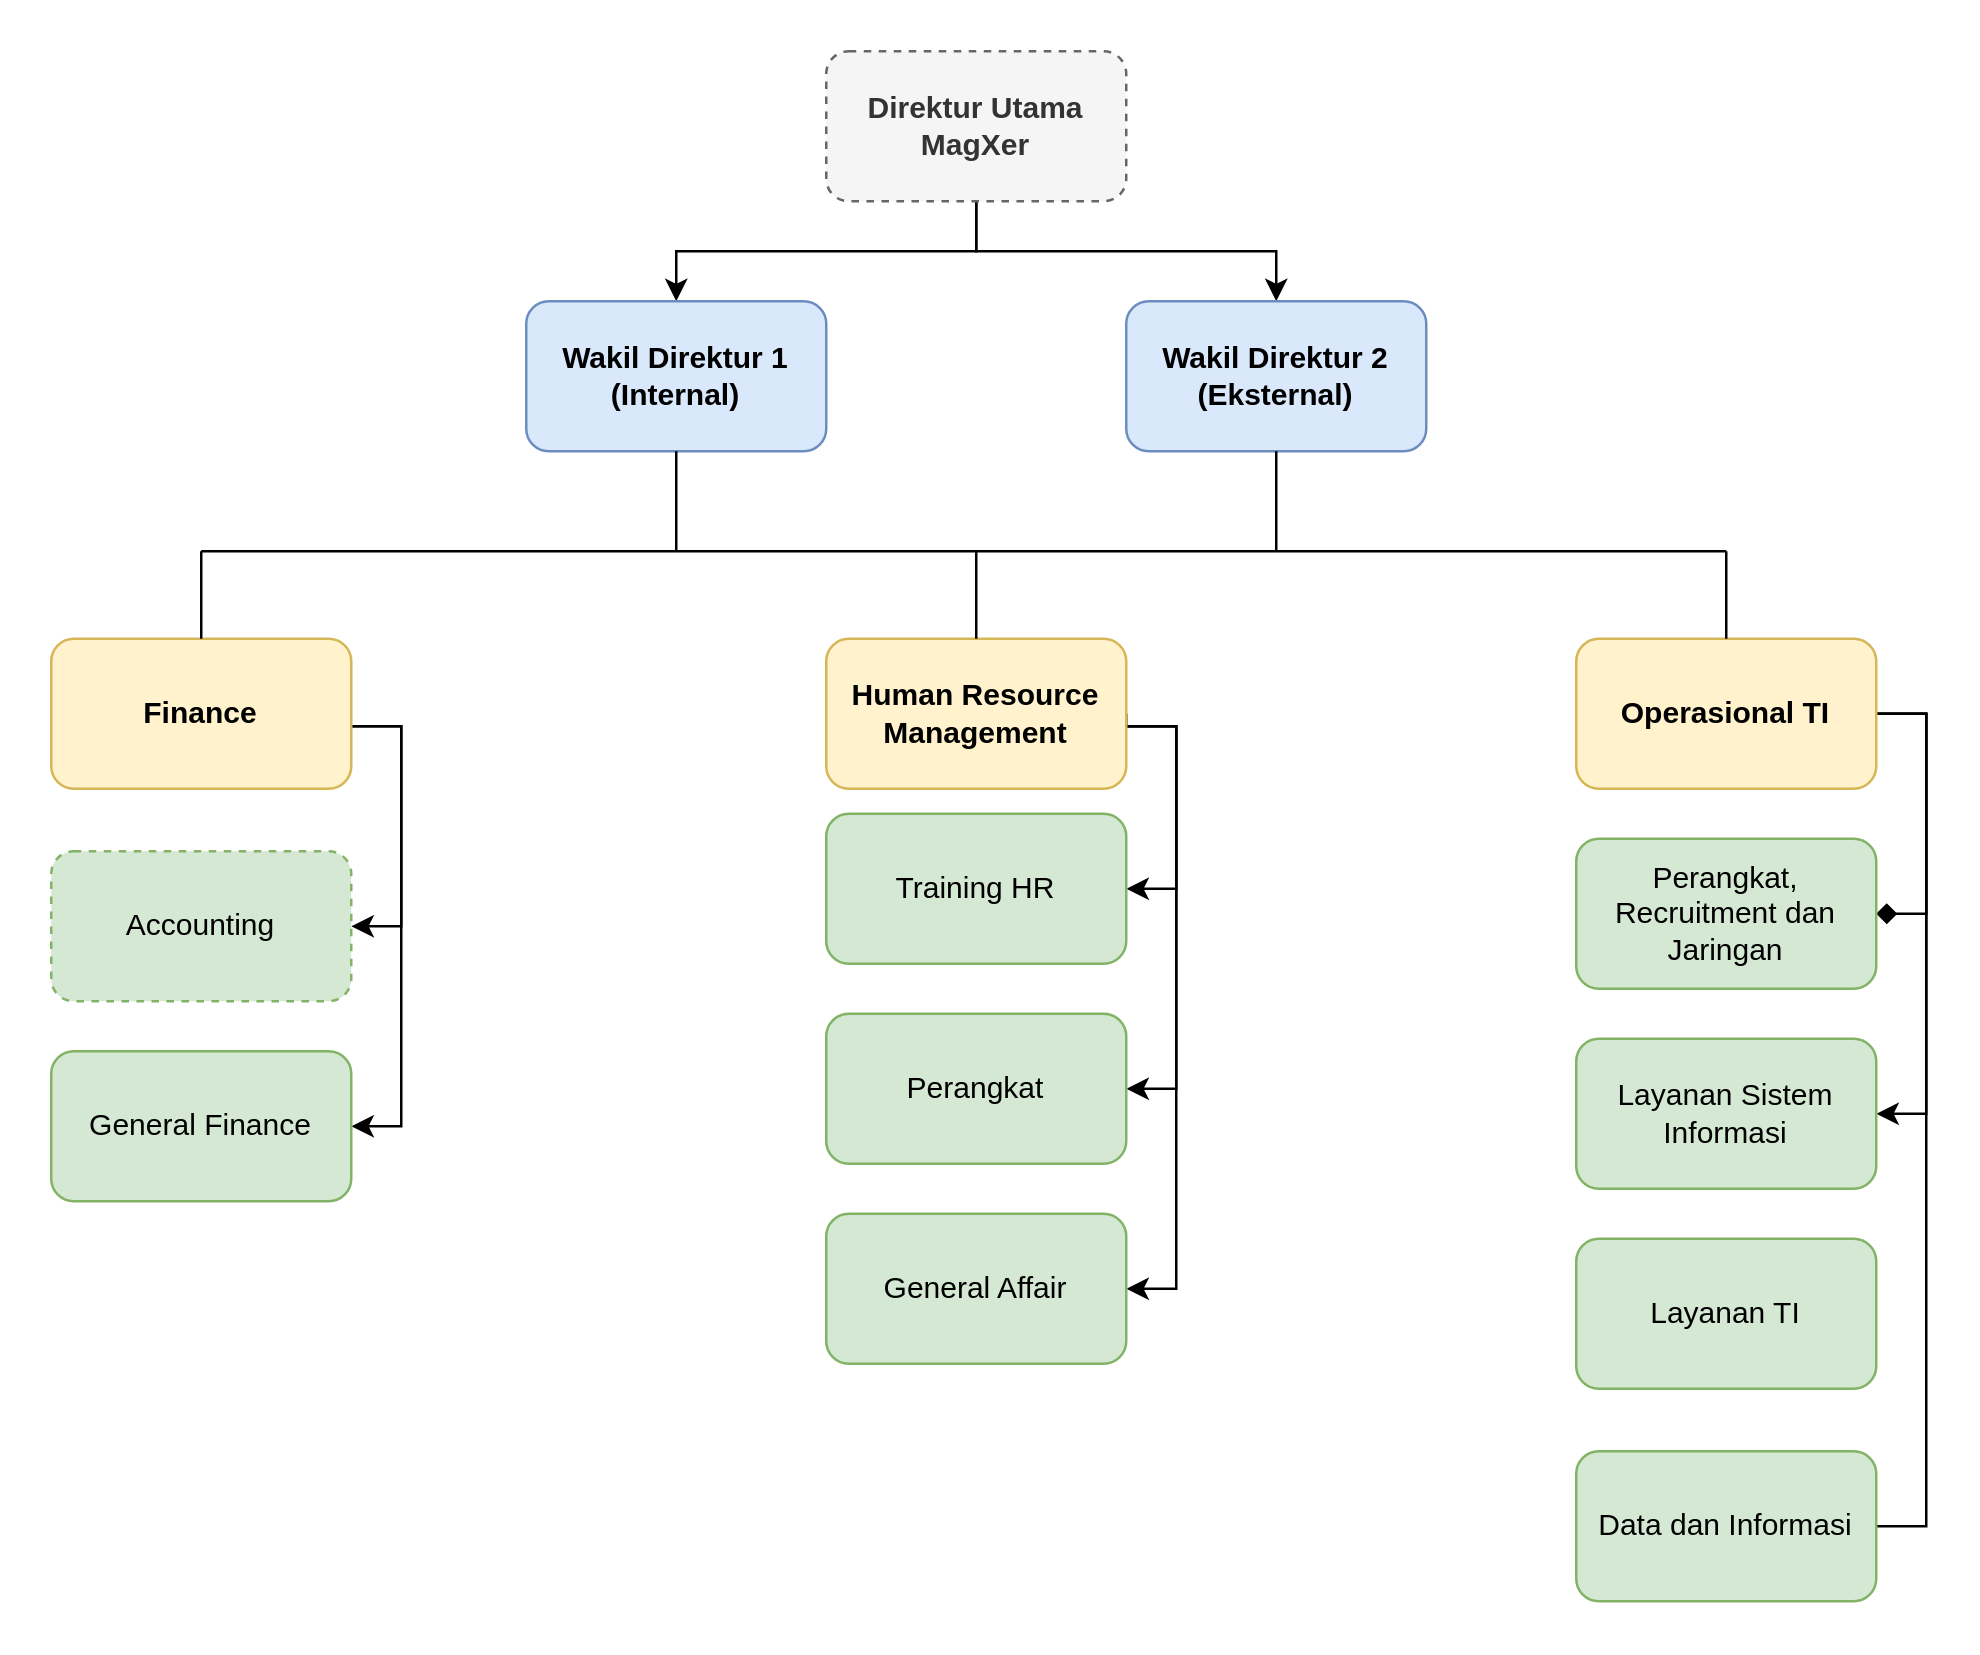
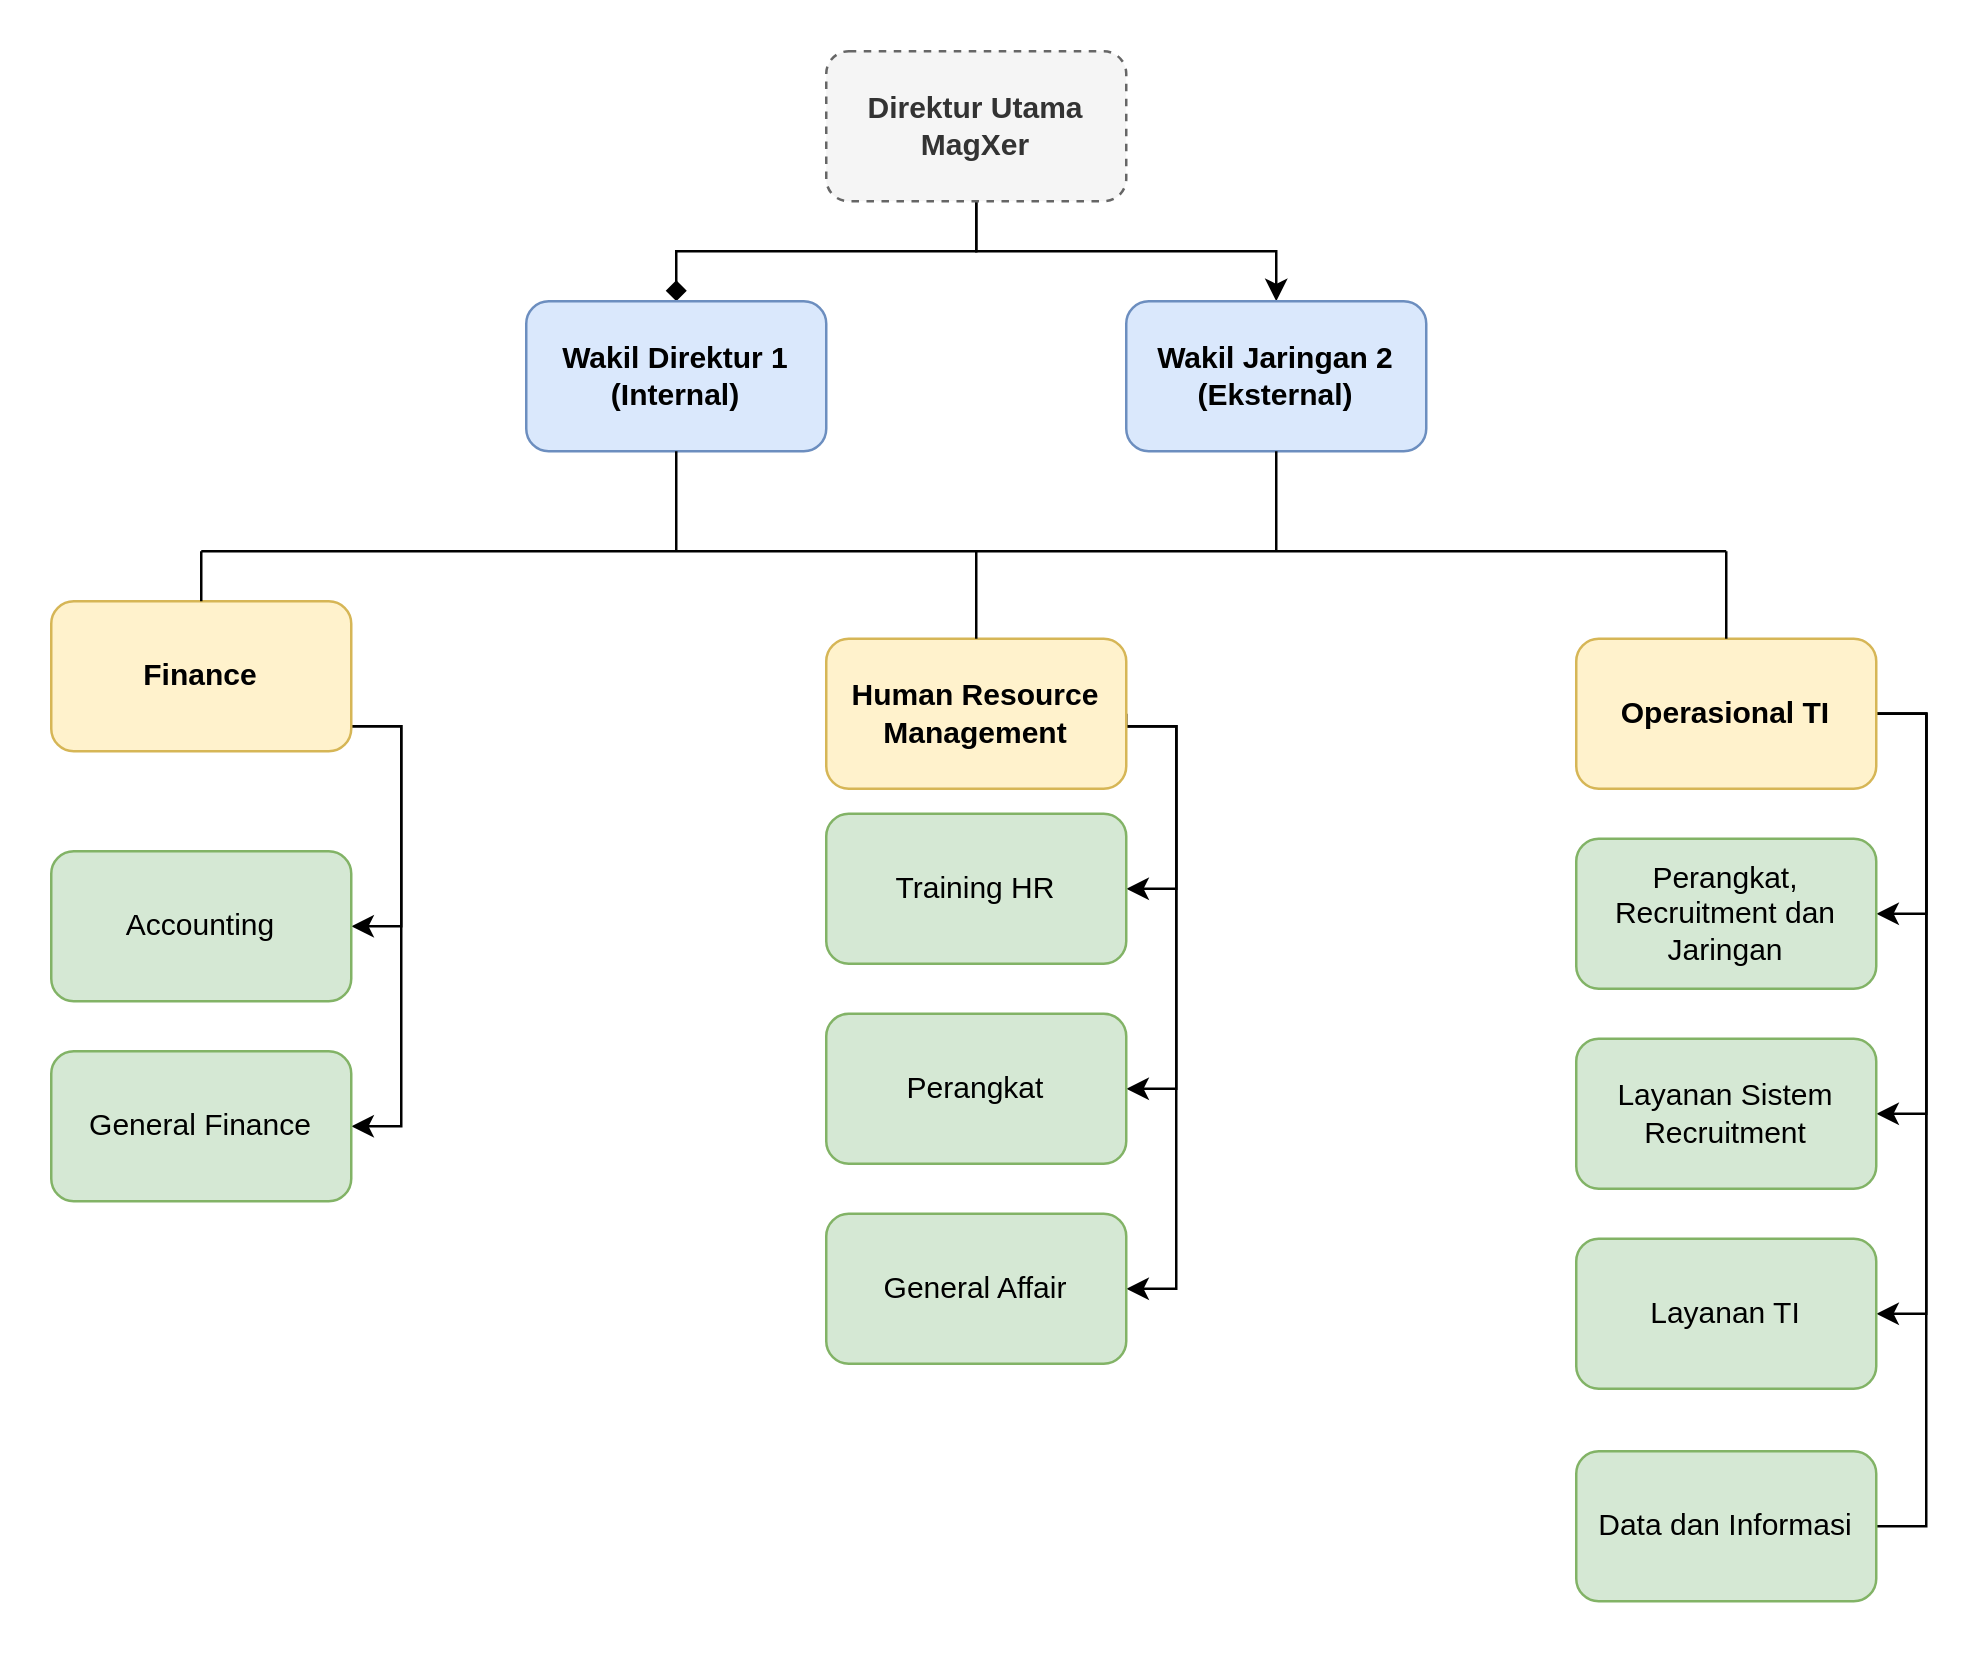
edge "Direktur Utama MagXer" -> "Wakil Direktur 1 (Internal)": arrowhead classic -> diamond
node "Wakil Direktur 2 (Eksternal)": label "Wakil Direktur 2 (Eksternal)" -> "Wakil Jaringan 2 (Eksternal)"
node "Finance": moved (201, 714) -> (201, 676)
edge "Operasional TI" -> "Perangkat, Recruitment dan Jaringan": arrowhead diamond -> classic
node "Accounting": style dashed -> solid
node "Layanan Sistem Informasi": label "Layanan Sistem Informasi" -> "Layanan Sistem Recruitment"
edge "Operasional TI" -> "Layanan TI": added
